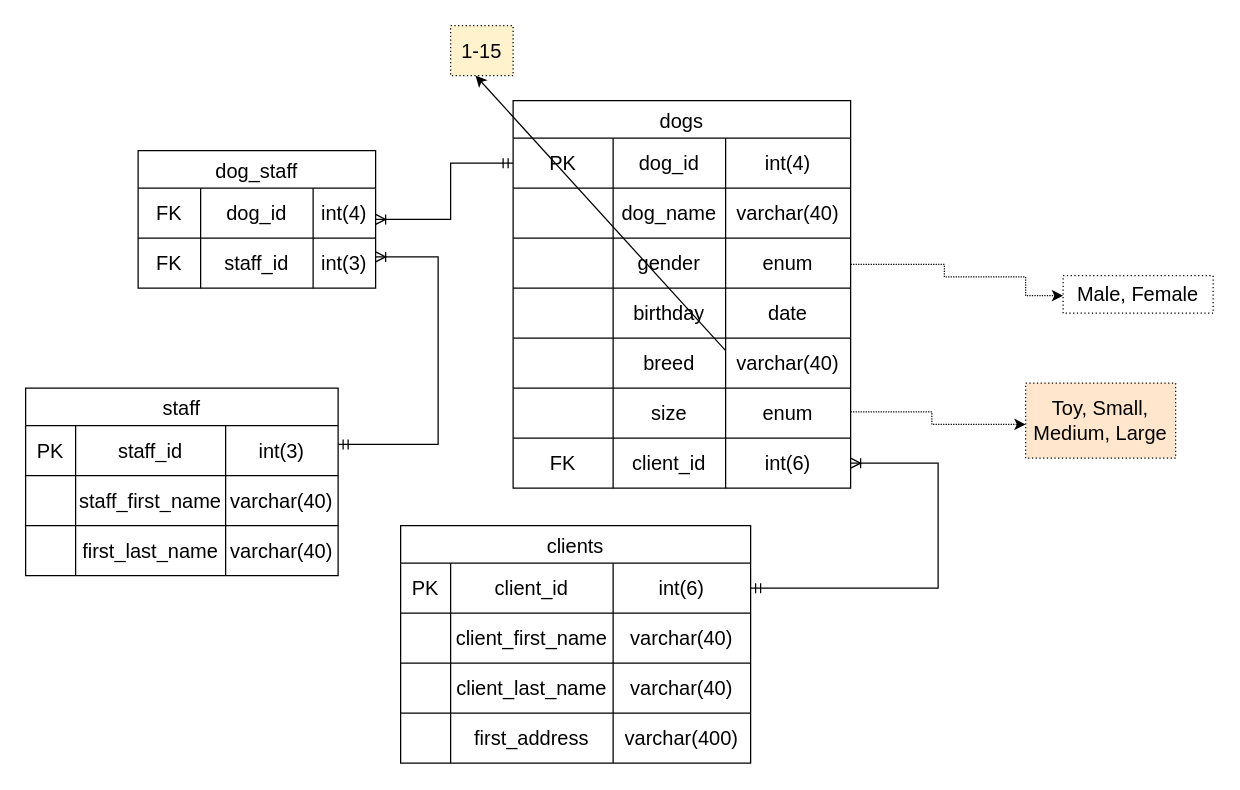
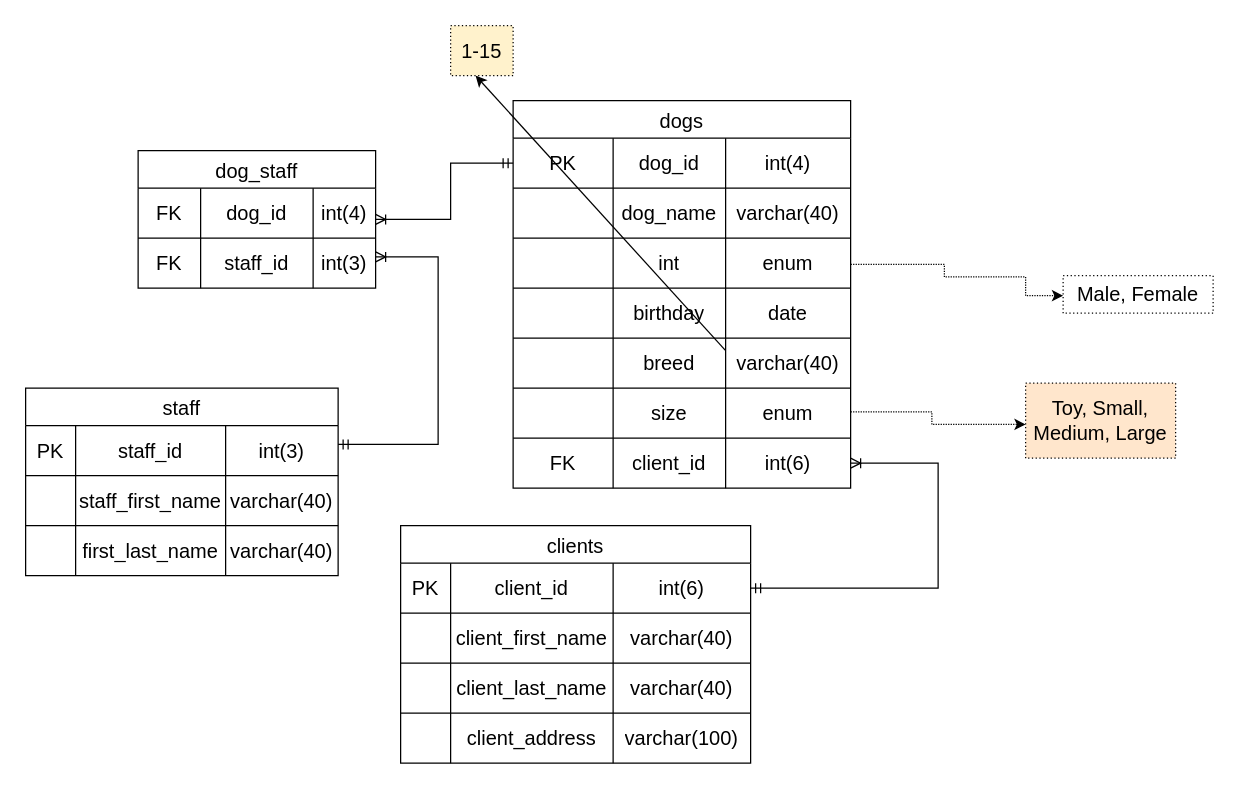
node "gender": label "gender" -> "int"
node "first_address": label "first_address" -> "client_address"
node "varchar(400)": label "varchar(400)" -> "varchar(100)"
